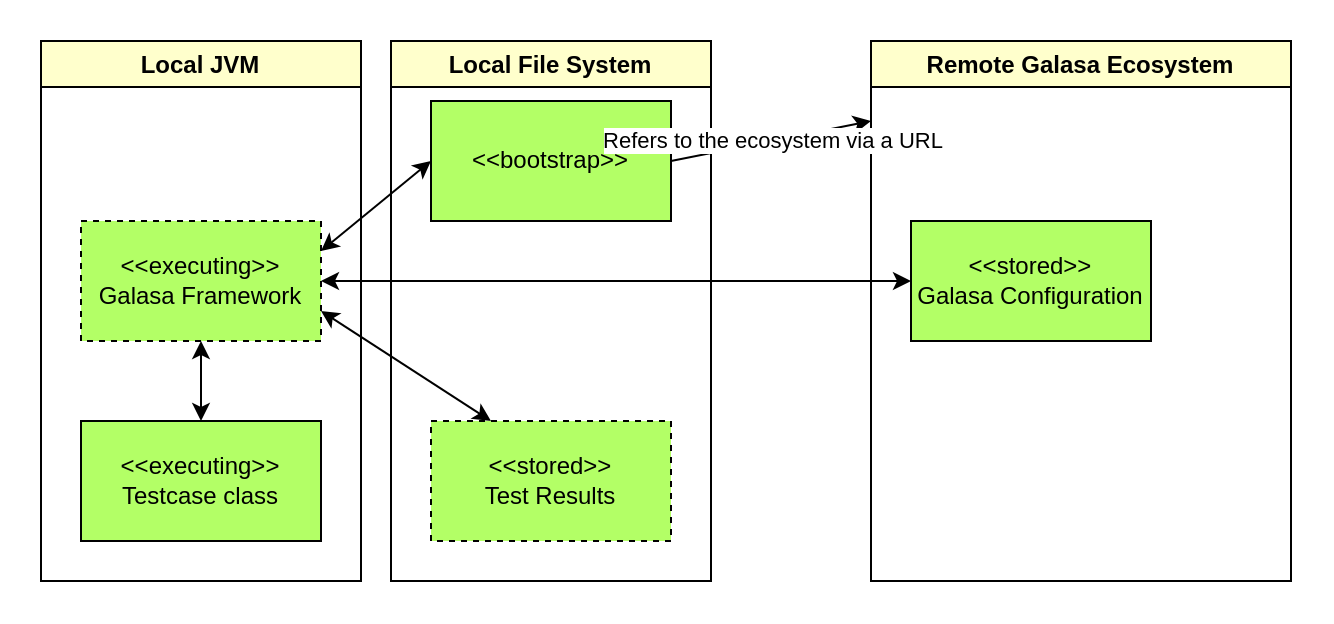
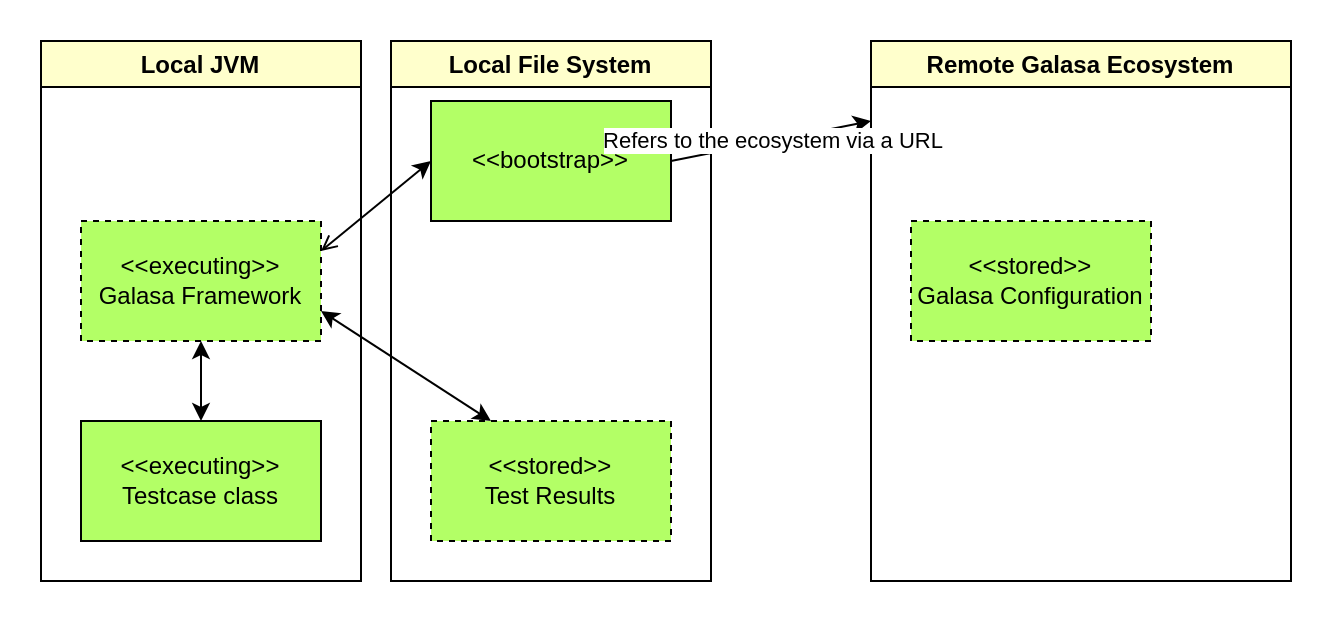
edge "<<bootstrap>>" -- "<<executing>> Galasa Framework": arrowhead classic -> open
edge "<<executing>> Galasa Framework" -- "<<stored>> Galasa Configuration": removed
node "<<stored>> Galasa Configuration": style solid -> dashed
